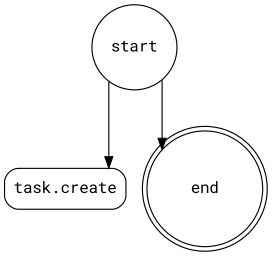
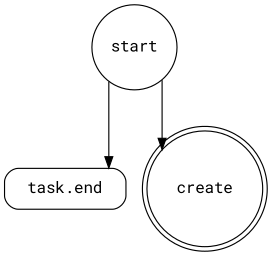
node "task.create": label "task.create" -> "task.end"
node "end": label "end" -> "create"
